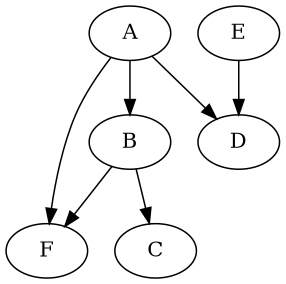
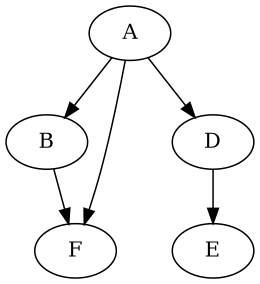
edge "E" -> "D": reversed
node "C": removed
